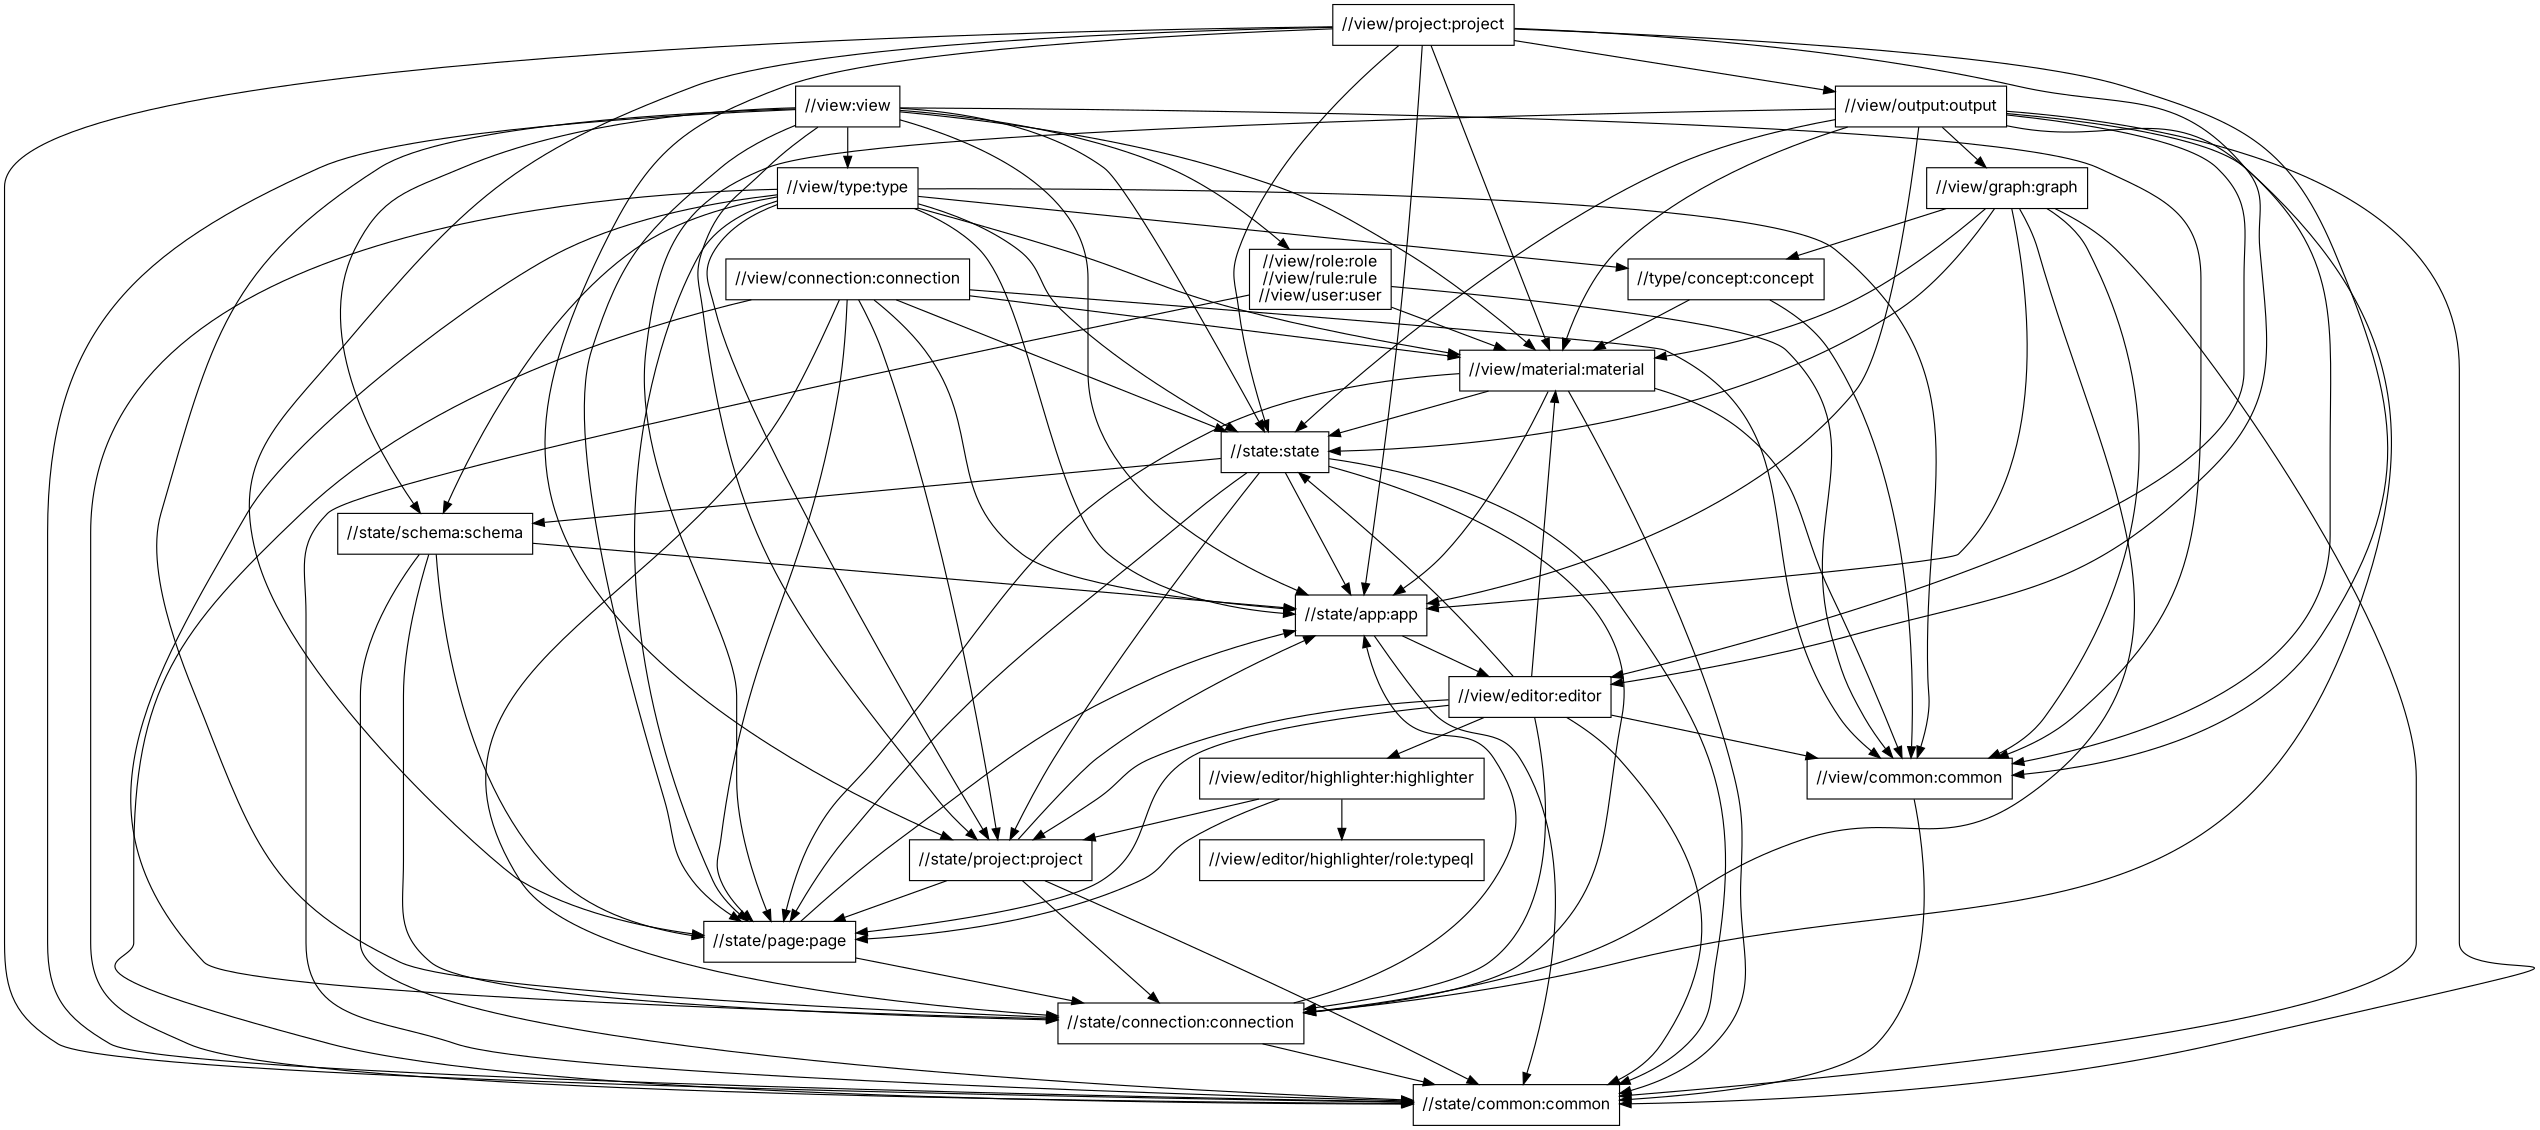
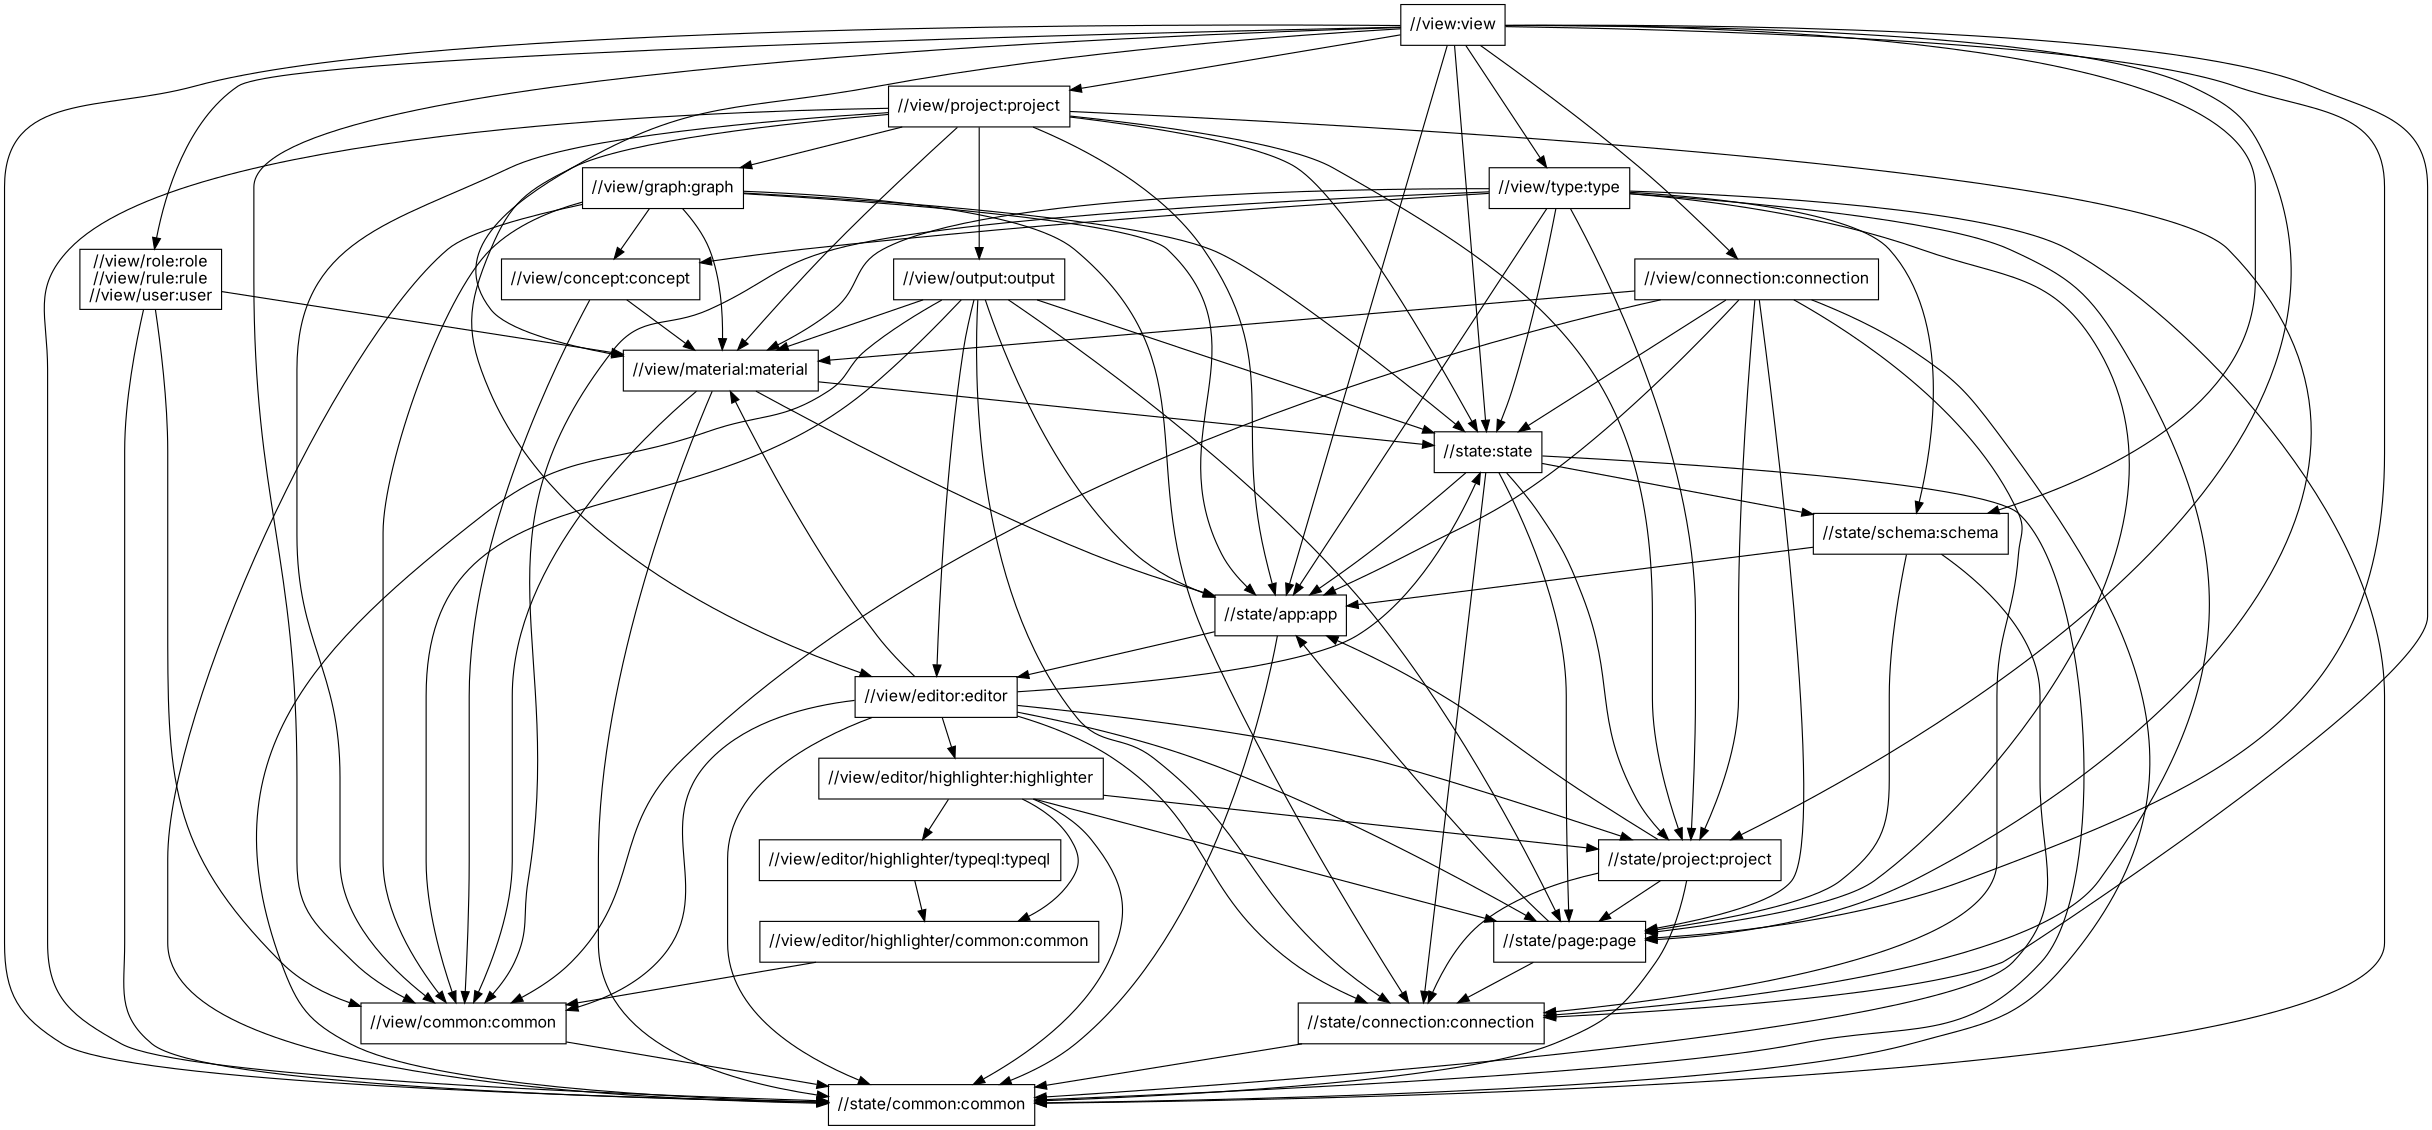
edge "//view:view" -> "//view/project:project": added
edge "//view/output:output" -> "//view/graph:graph": now "//view/project:project" -> "//view/graph:graph"
edge "//view:view" -> "//view/connection:connection": added
node "//type/concept:concept": label "//type/concept:concept" -> "//view/concept:concept"
edge "//view/material:material" -> "//state/page:page": removed
edge "//state/connection:connection" -> "//state/app:app": removed
node "//view/editor/highlighter/role:typeql": label "//view/editor/highlighter/role:typeql" -> "//view/editor/highlighter/typeql:typeql"
node "//view/editor/highlighter/common:common": added
edge "//view/editor/highlighter:highlighter" -> "//state/common:common": added
edge "//state/schema:schema" -> "//state/connection:connection": removed
